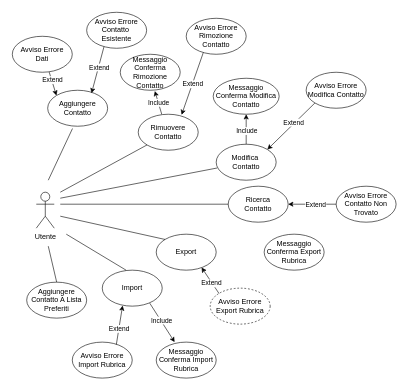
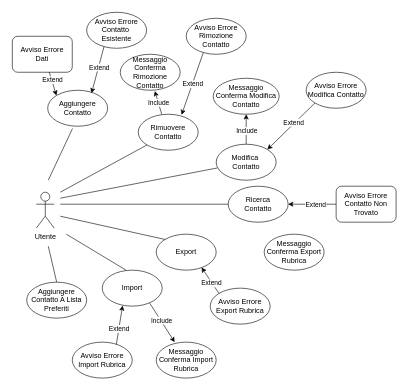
node "Avviso Errore Dati": shape ellipse -> rounded rectangle
node "Avviso Errore Contatto Non Trovato": shape ellipse -> rounded rectangle
node "Avviso Errore Export Rubrica": style dashed -> solid
